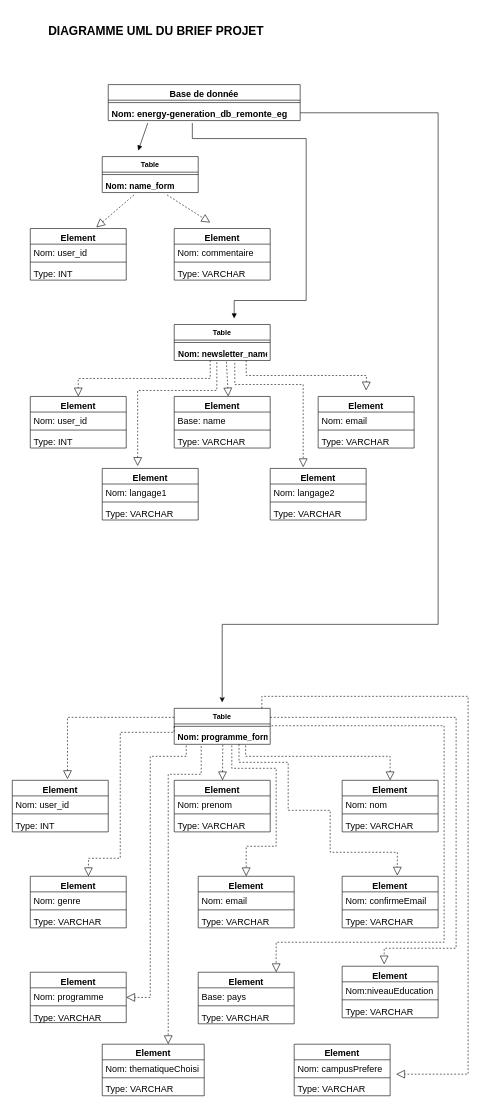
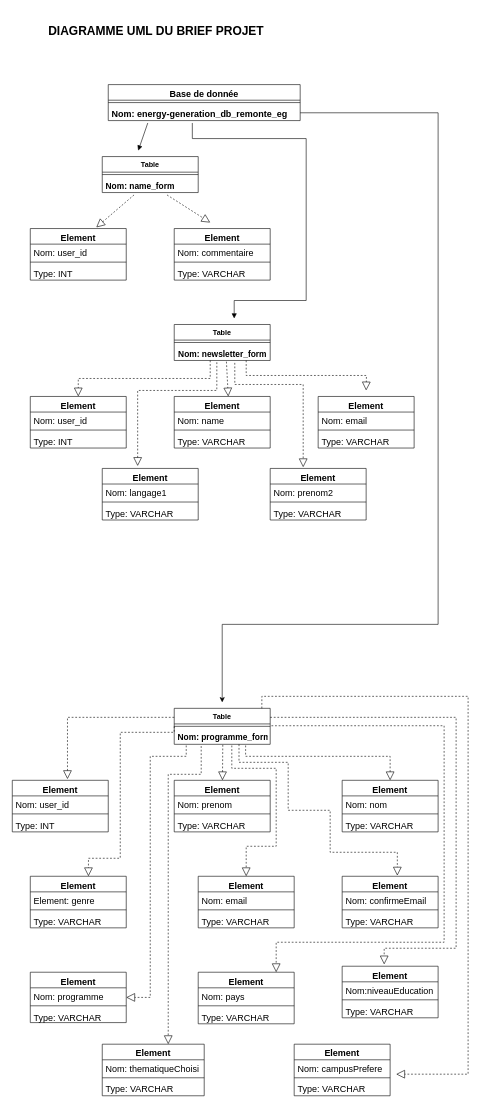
node "Nom: newsletter_name": label "Nom: newsletter_name" -> "Nom: newsletter_form"
node "Base: name": label "Base: name" -> "Nom: name"
node "Nom: langage2": label "Nom: langage2" -> "Nom: prenom2"
node "Nom: genre": label "Nom: genre" -> "Element: genre"
node "Base: pays": label "Base: pays" -> "Nom: pays"
